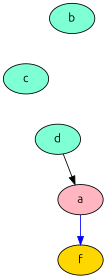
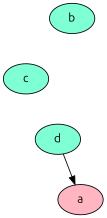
node "f": removed
